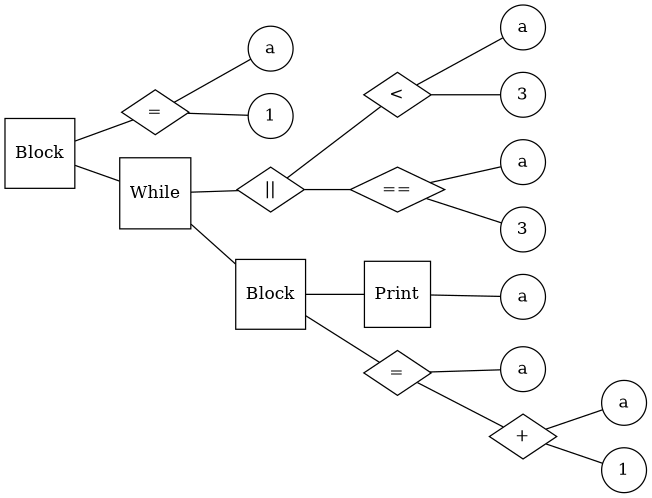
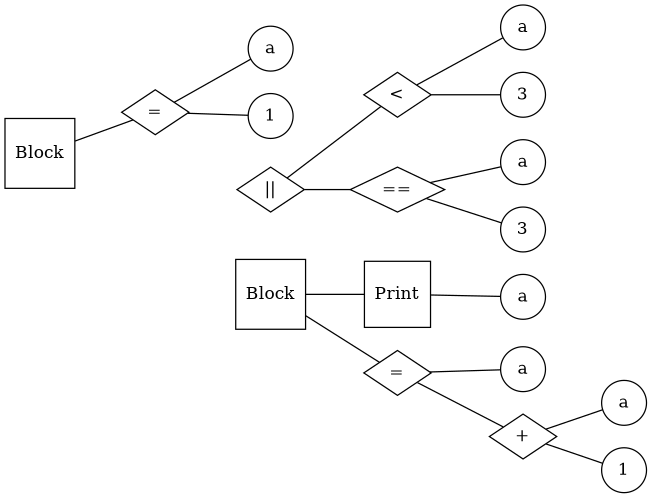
node "While": removed
